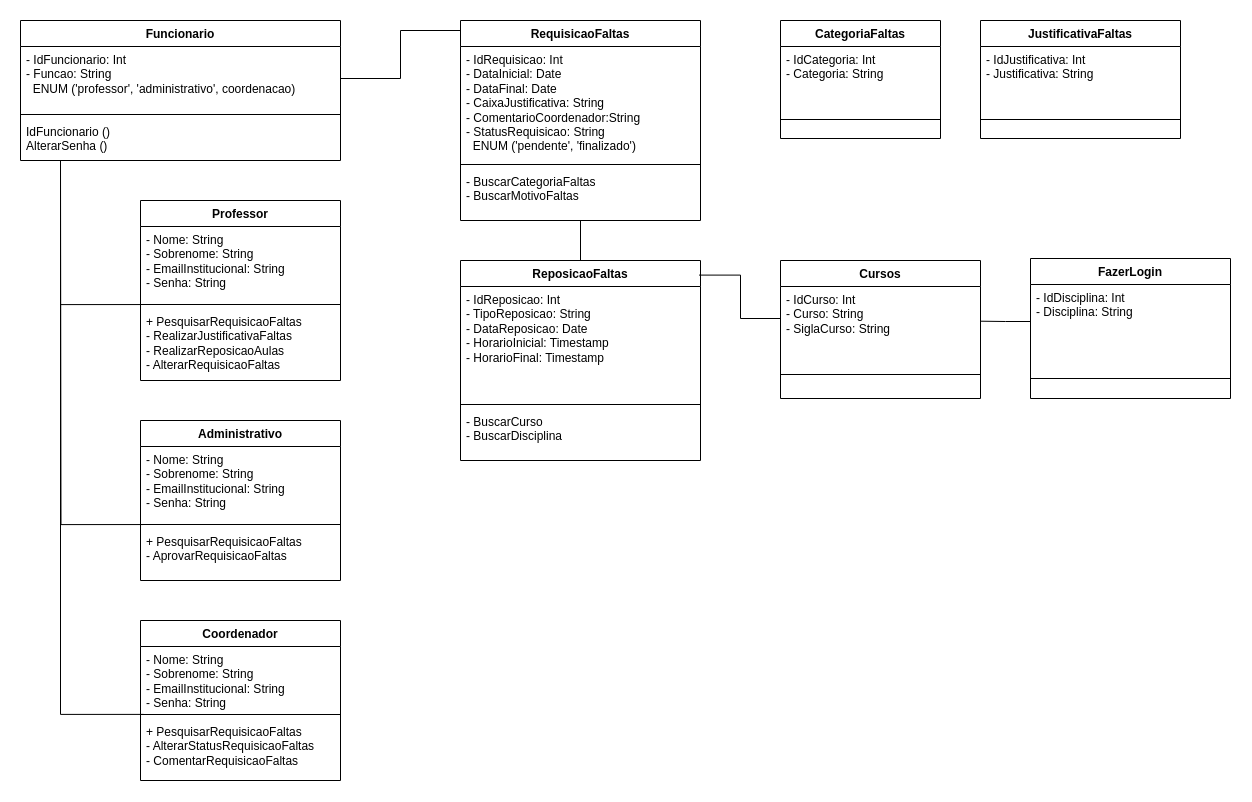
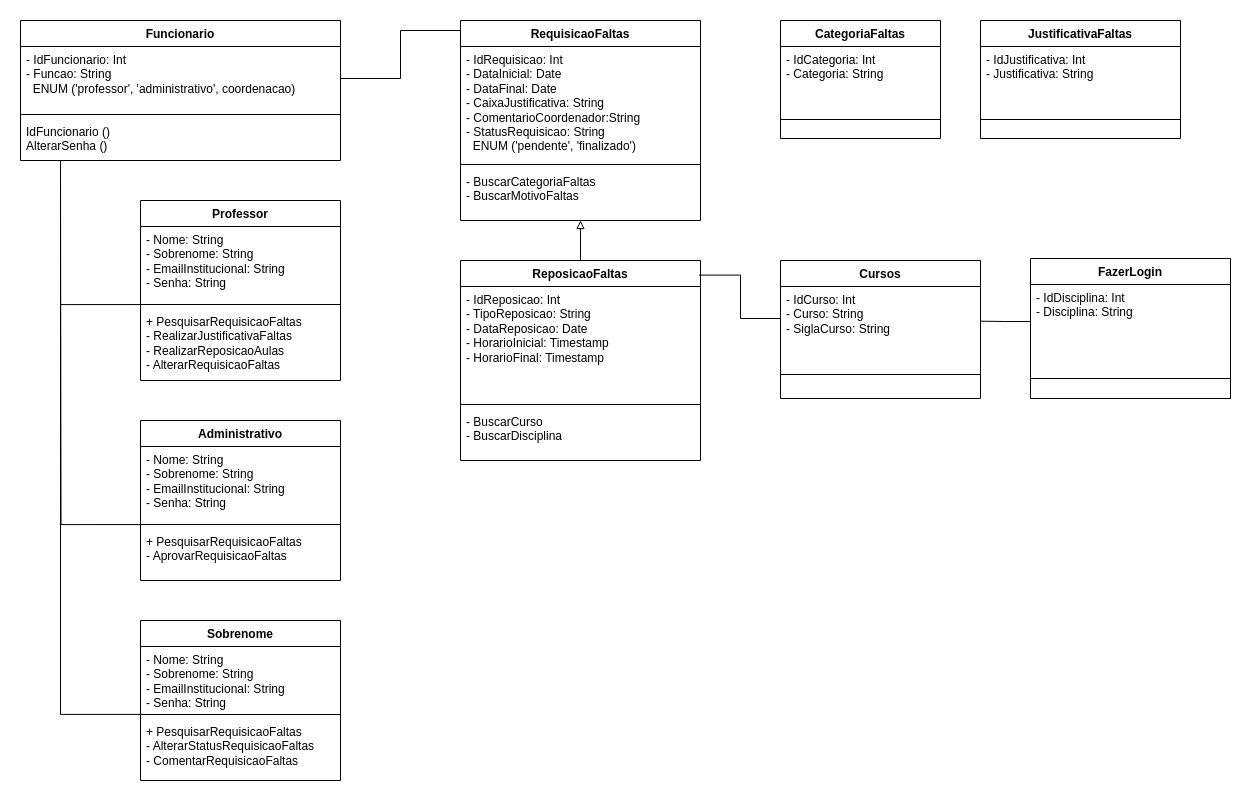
edge "RequisicaoFaltas" -- "ReposicaoFaltas": arrowhead none -> block
node "Coordenador": label "Coordenador" -> "Sobrenome"
